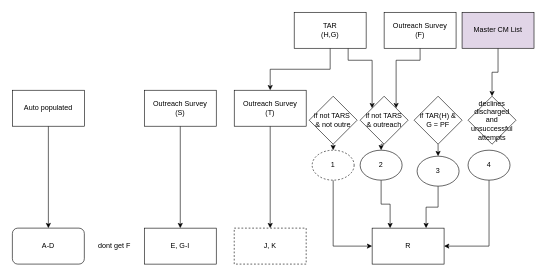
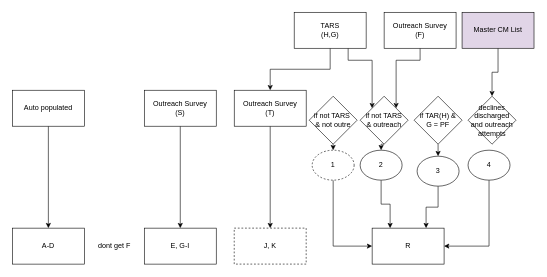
node "TAR (H,G)": label "TAR (H,G)" -> "TARS (H,G)"
node "declines discharged and unsuccessful attempts": label "declines discharged and unsuccessful attempts" -> "declines discharged and outreach attempts"
node "A-D": shape rounded rectangle -> rectangle
